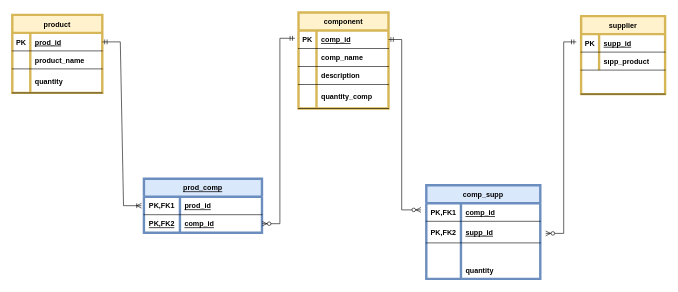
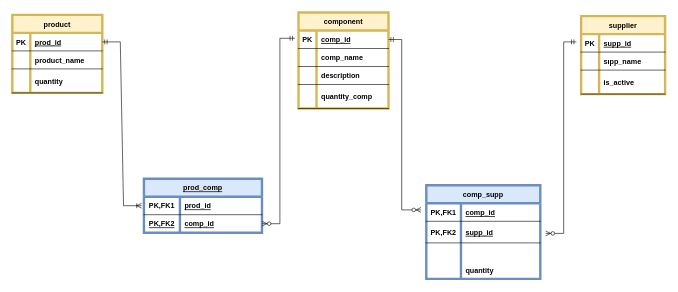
node "sıpp_product": label "sıpp_product" -> "sıpp_name"
node "is_active": added
